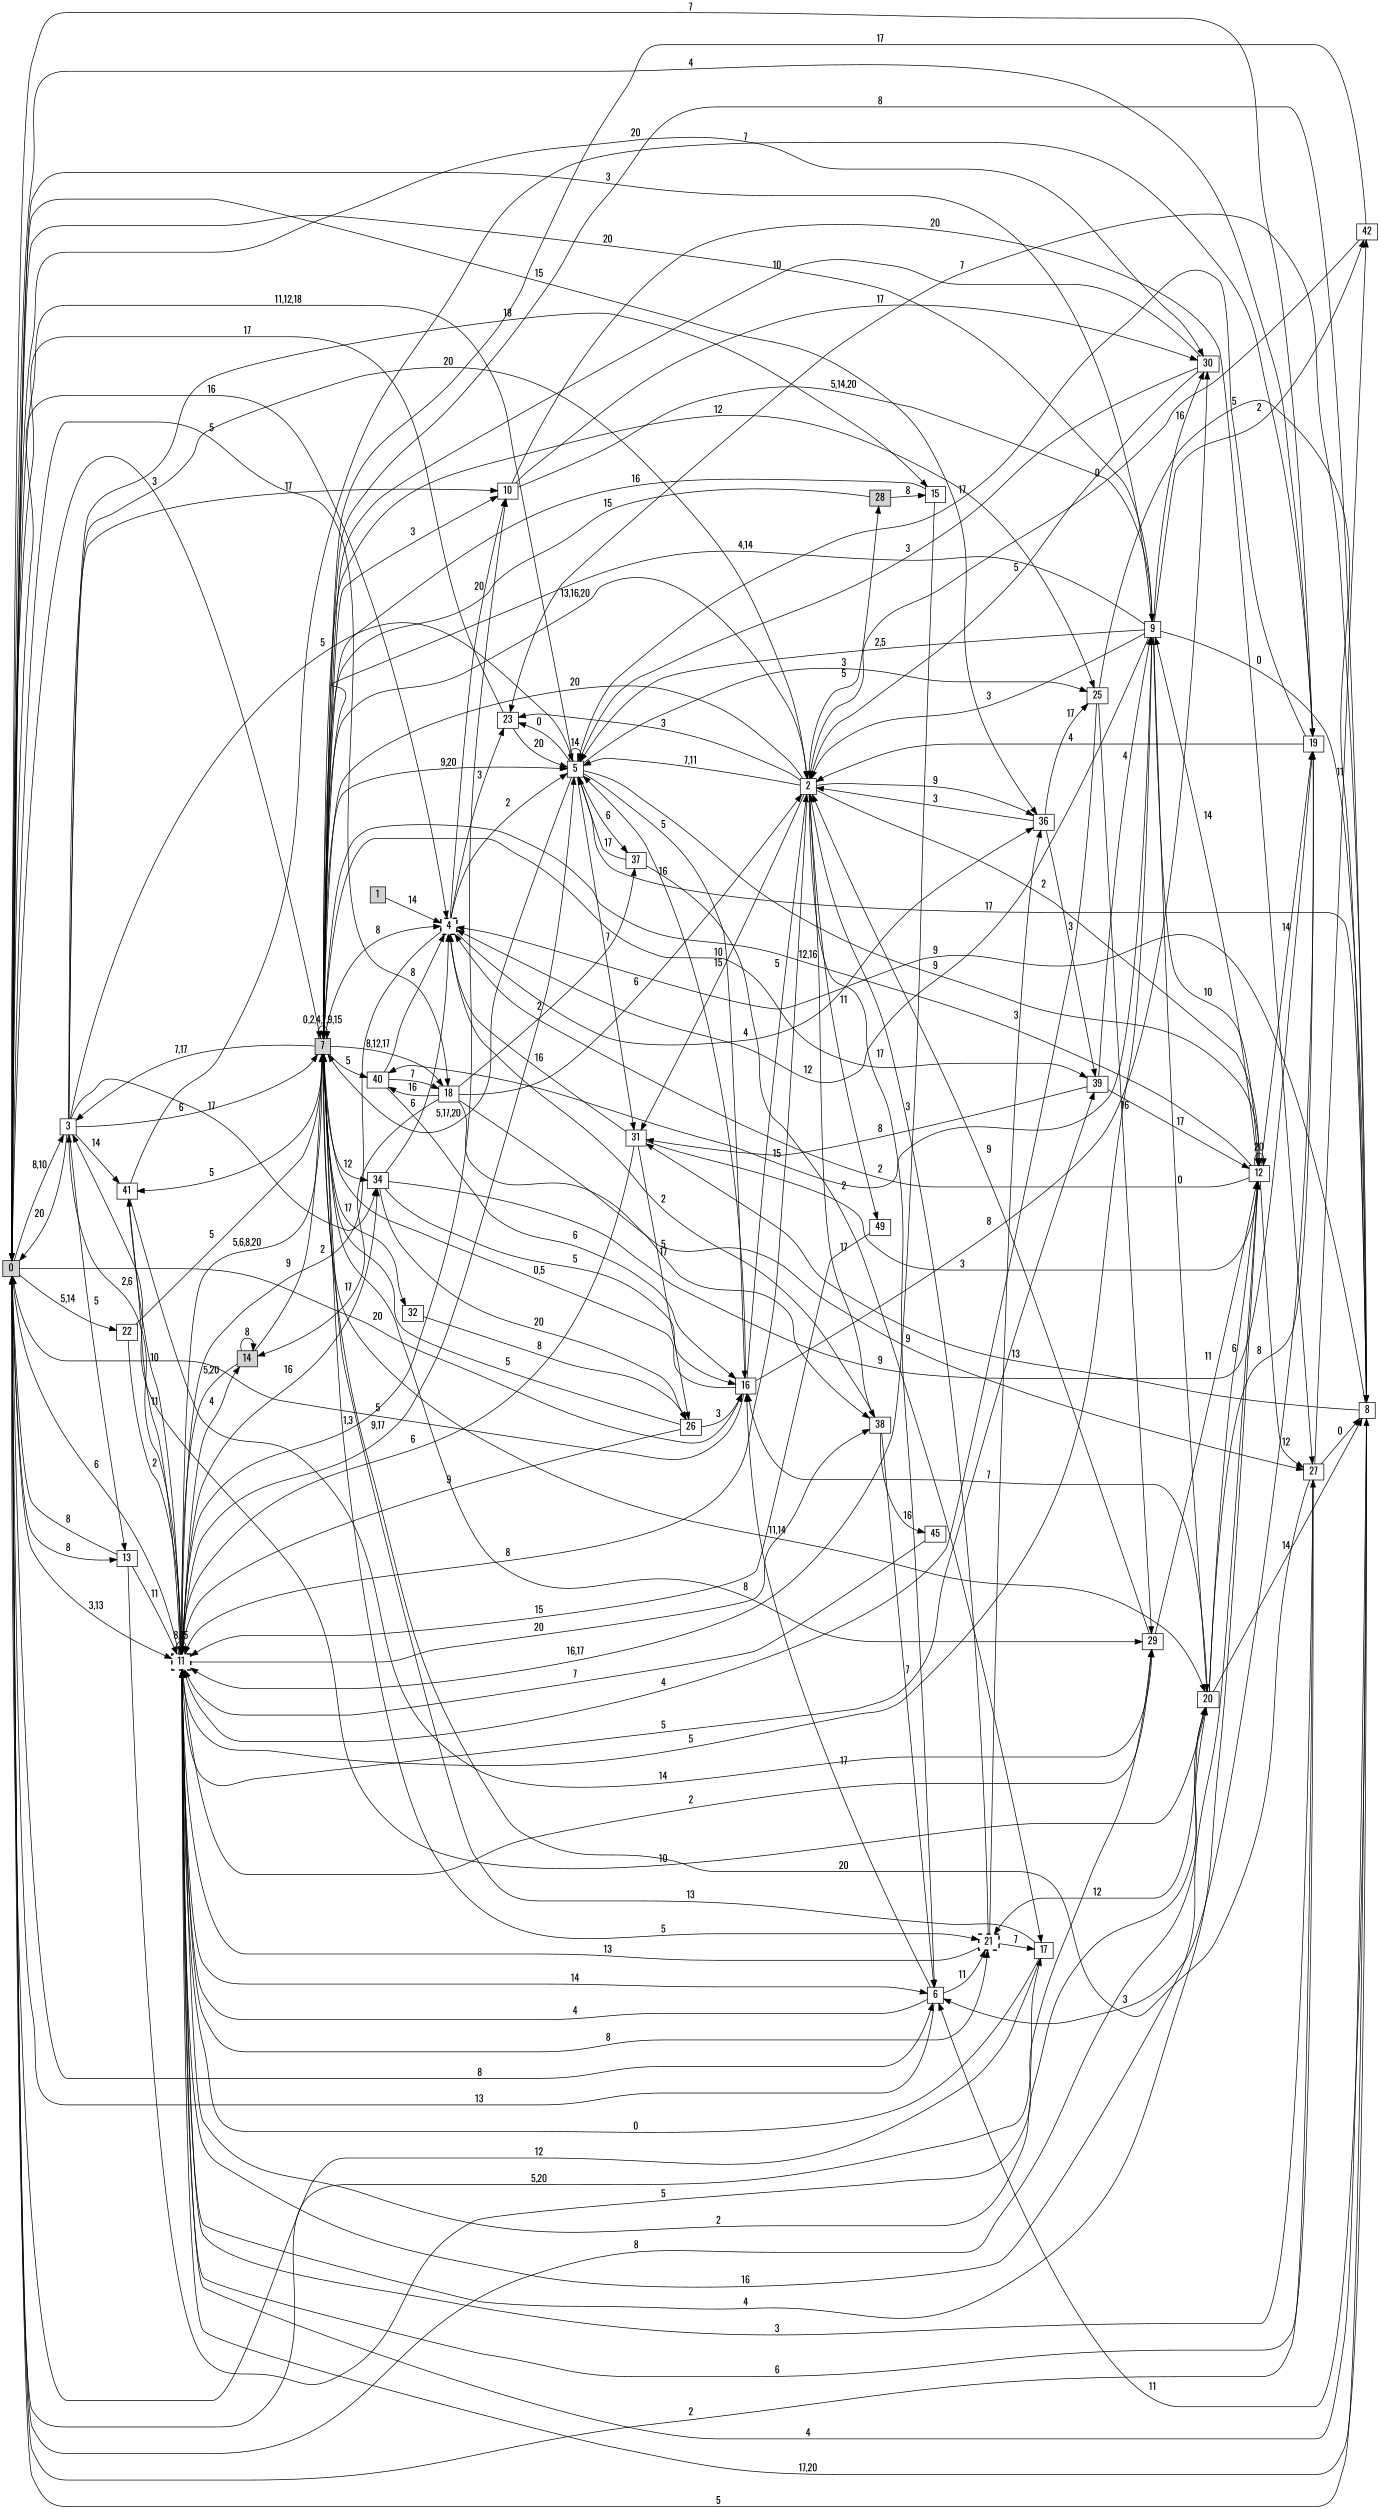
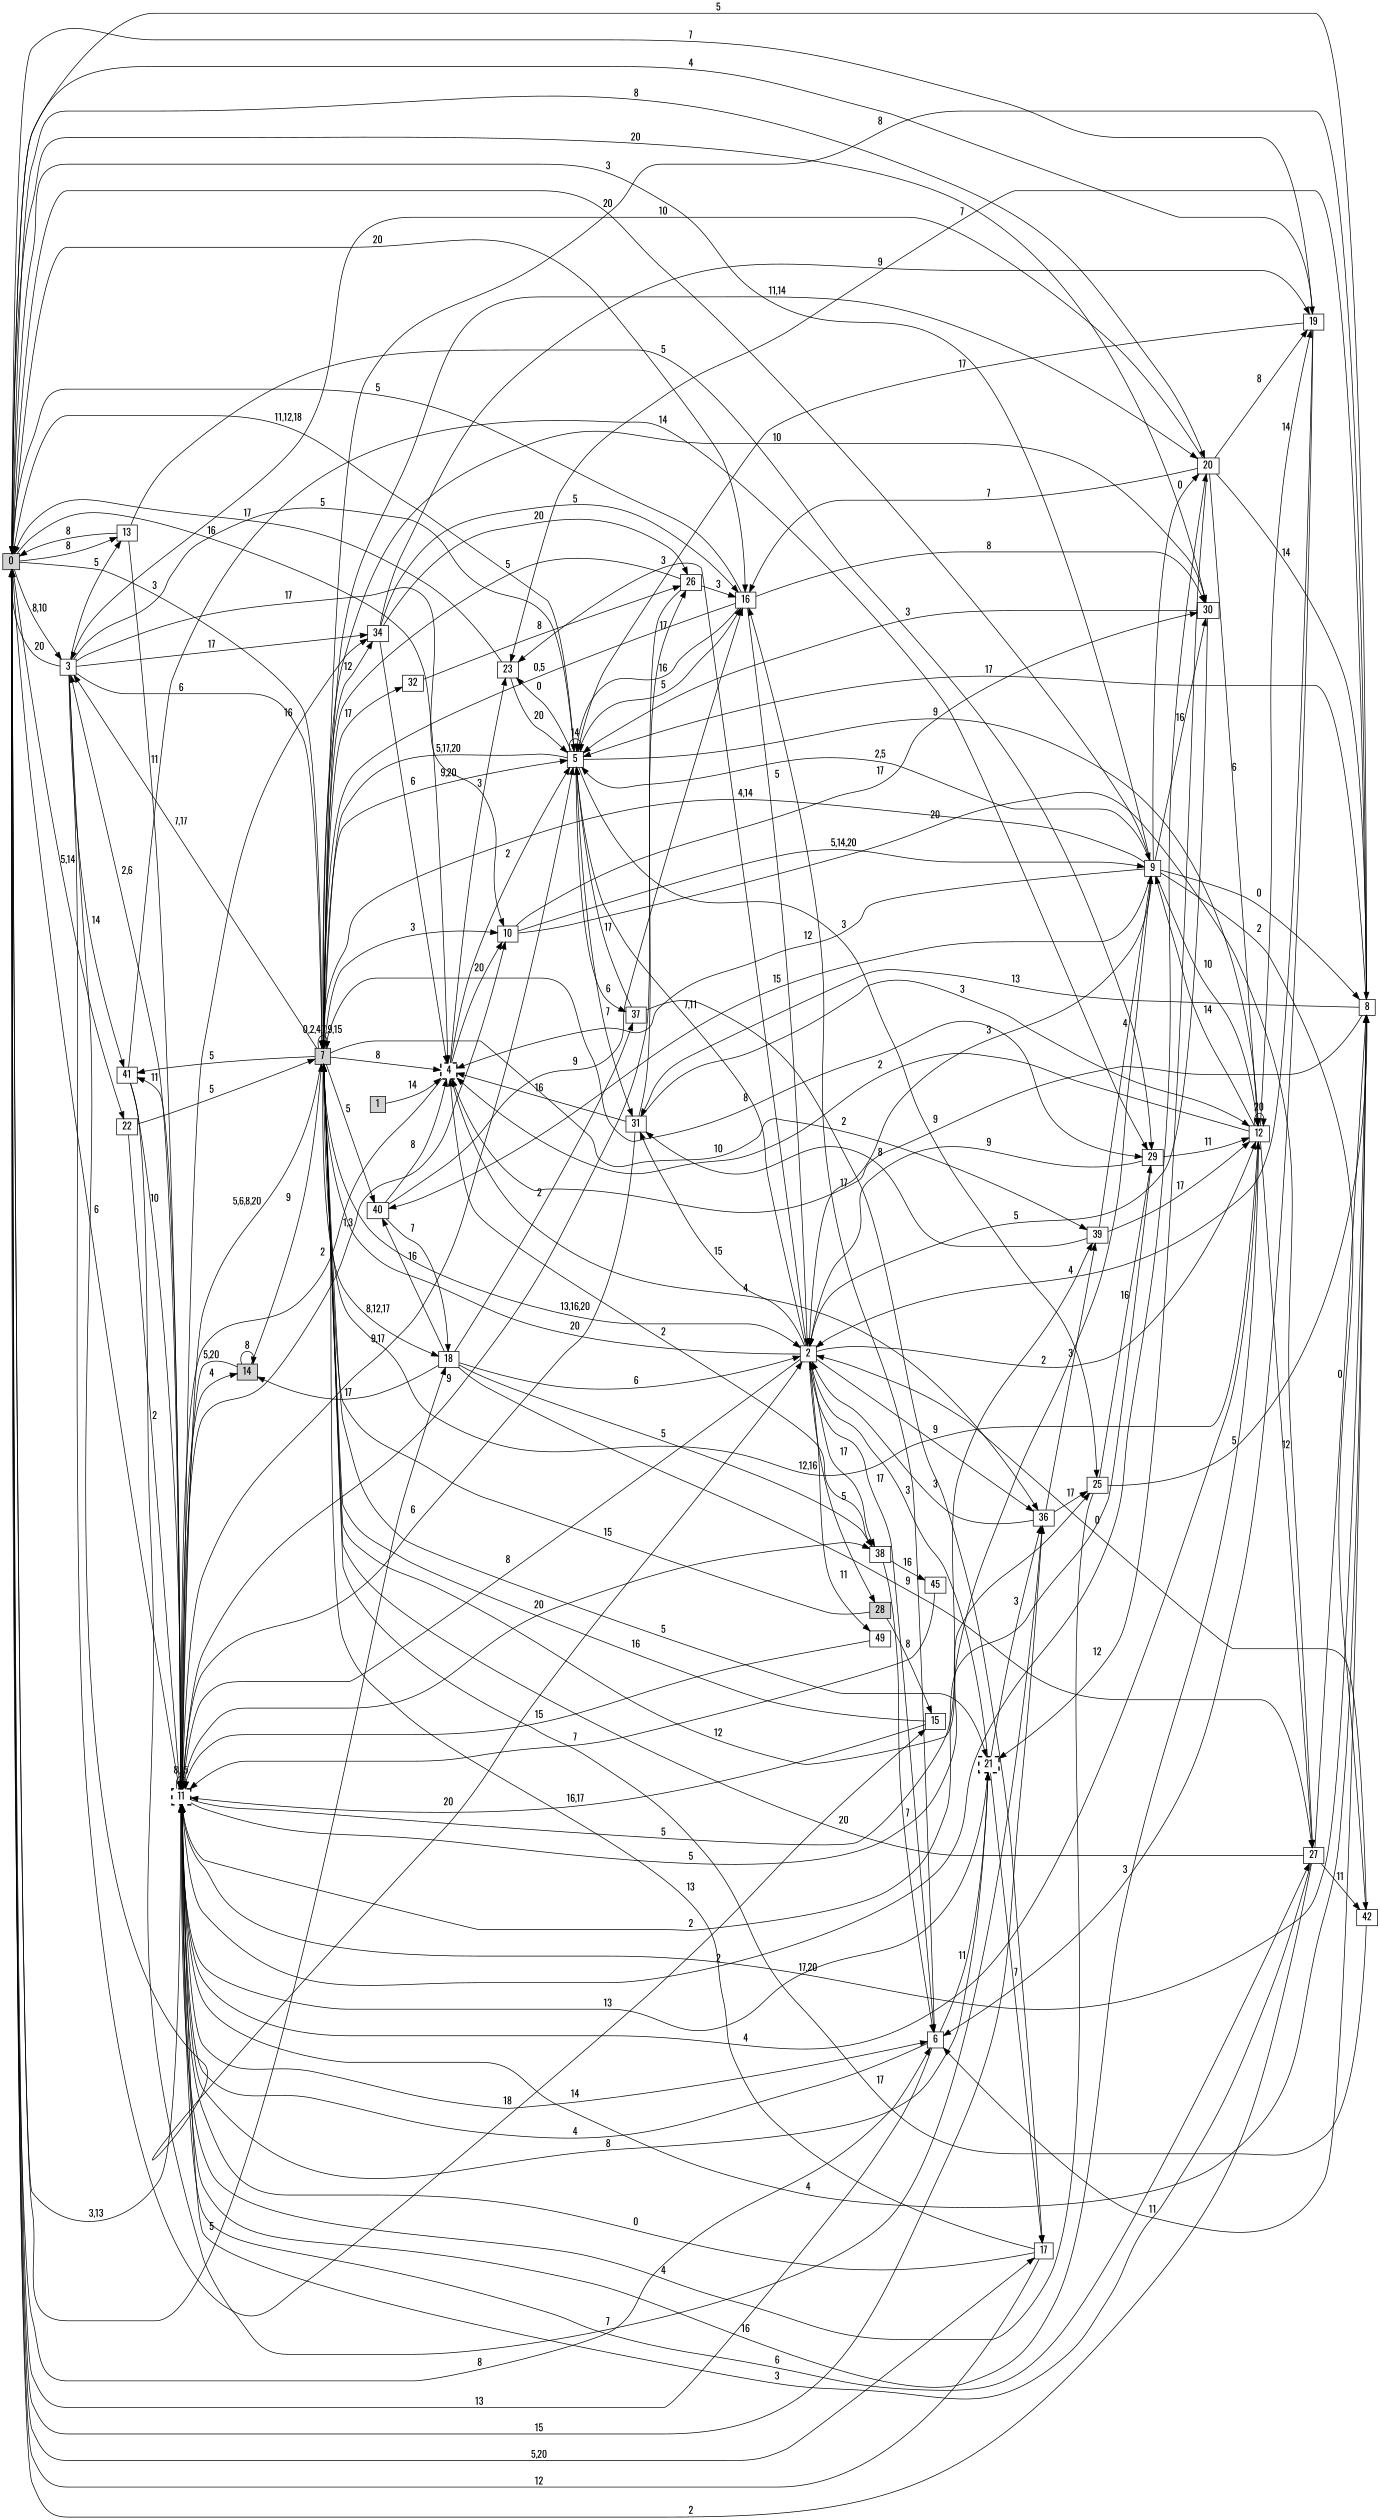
edge "41" -> "19": now "41" -> "36"
edge "40" -> "16": label "6" -> "9"
